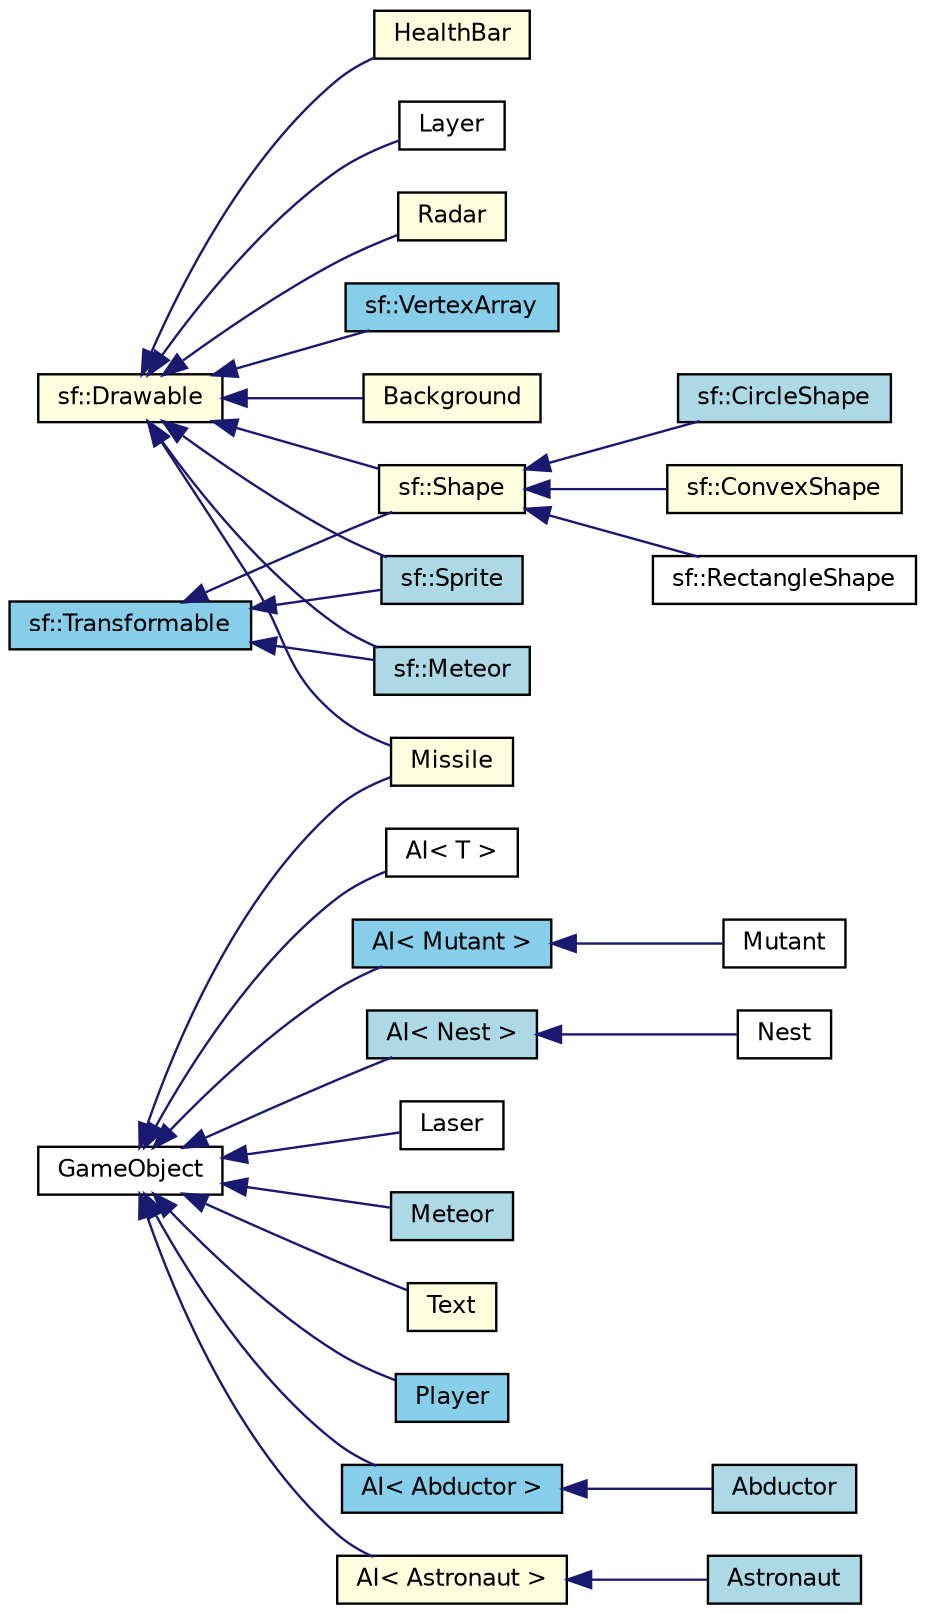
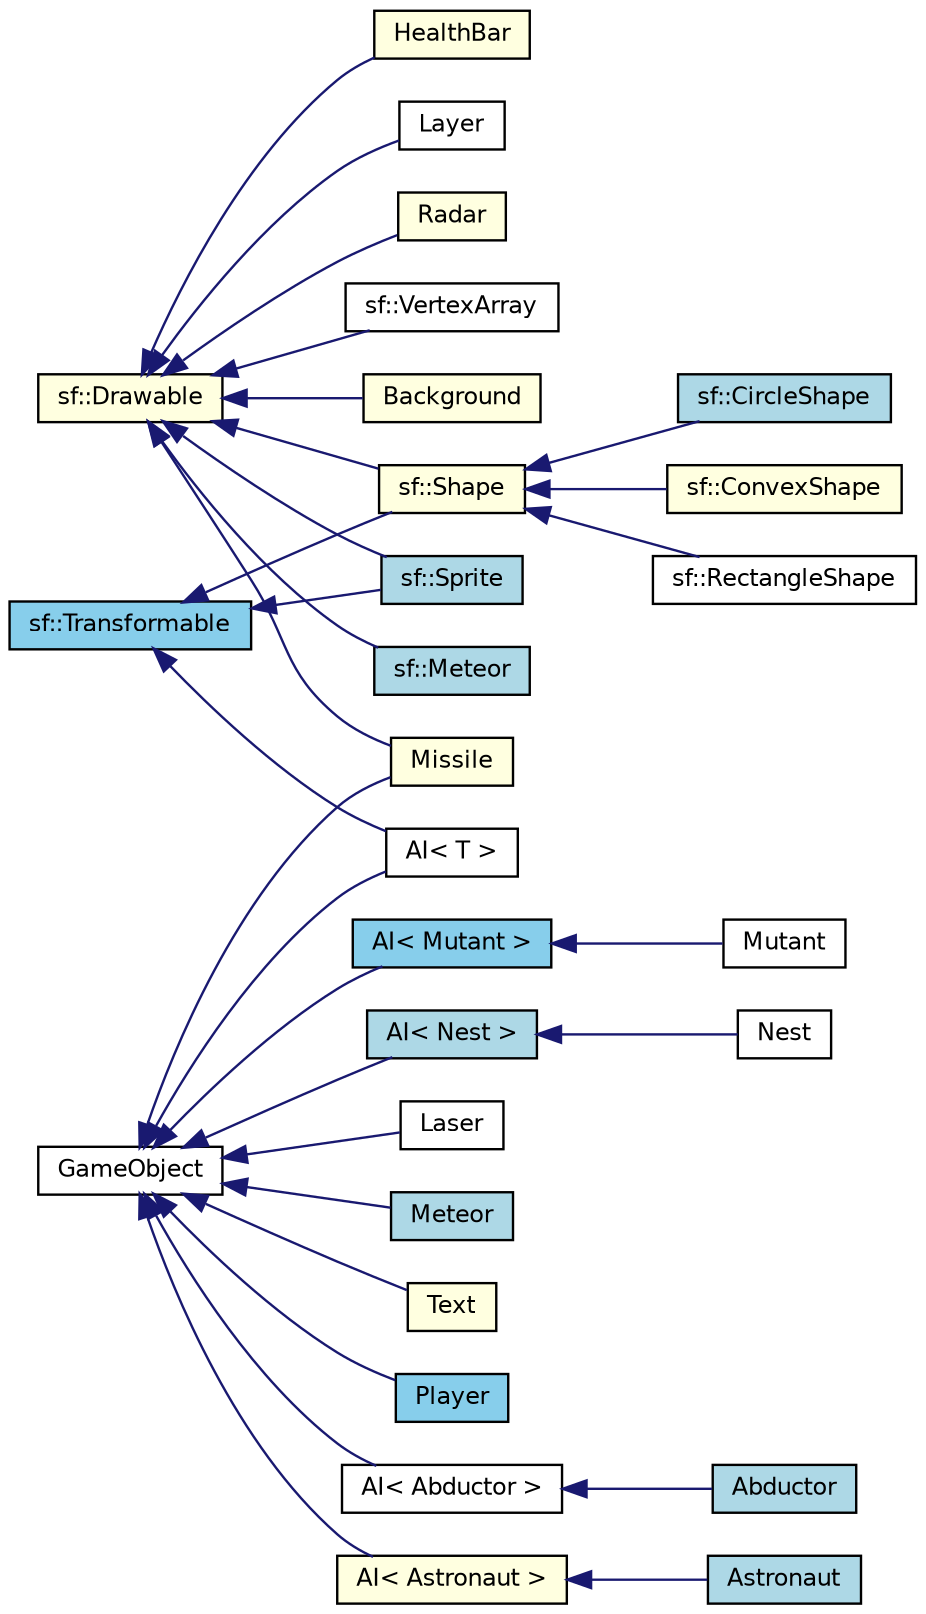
node "sf::VertexArray": fillcolor skyblue -> white
edge "sf::Meteor" -> "sf::Transformable": now "AI< T >" -> "sf::Transformable"
node "AI< Abductor >": fillcolor skyblue -> white
